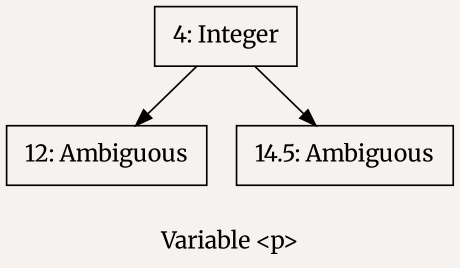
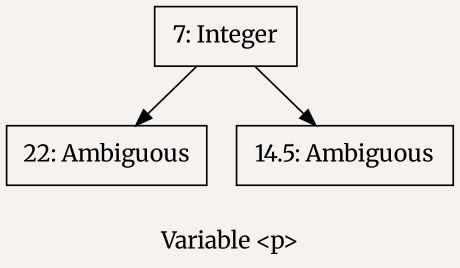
node "4: Integer": label "4: Integer" -> "7: Integer"
node "12: Ambiguous": label "12: Ambiguous" -> "22: Ambiguous"
